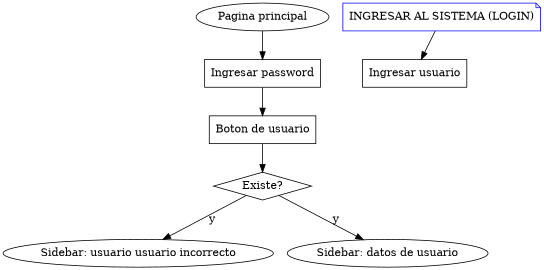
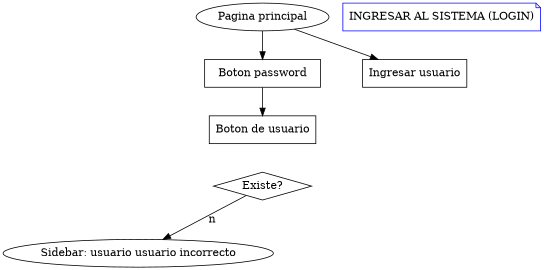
edge "INGRESAR AL SISTEMA (LOGIN)" -> "Ingresar usuario": now "Pagina principal" -> "Ingresar usuario"
node "Ingresar password": label "Ingresar password" -> "Boton password"
edge "Boton de usuario" -> "Existe?": removed
edge "Existe?" -> "Sidebar: usuario usuario incorrecto": label "y" -> "n"
node "Sidebar: datos de usuario": removed
